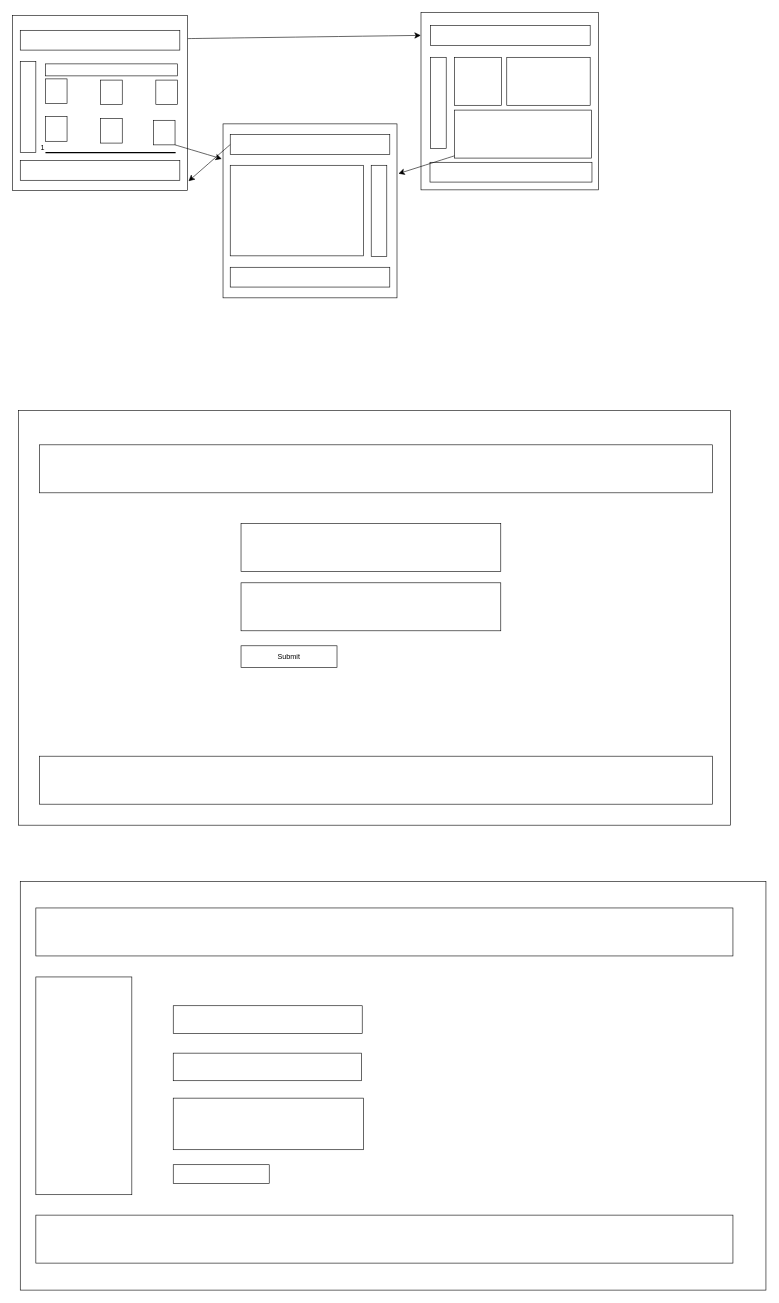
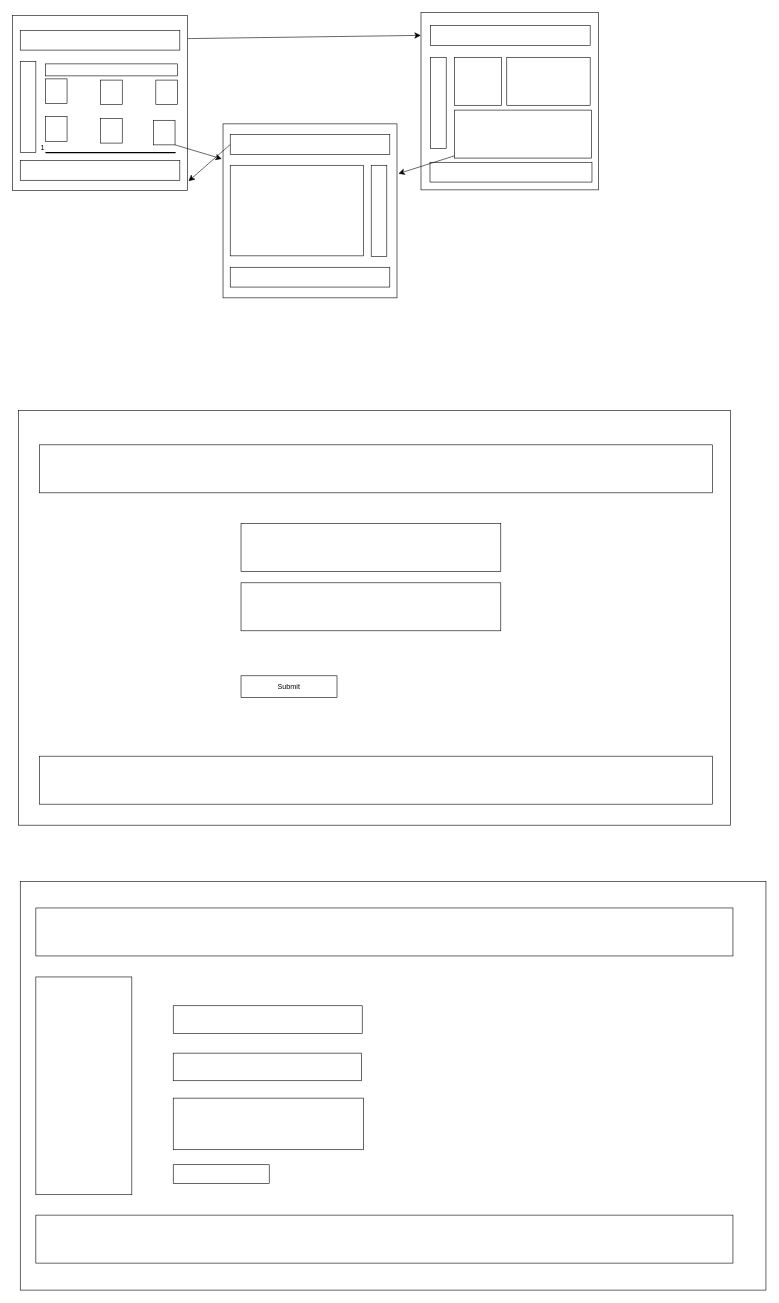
node "Submit": moved (289, 657) -> (289, 687)
